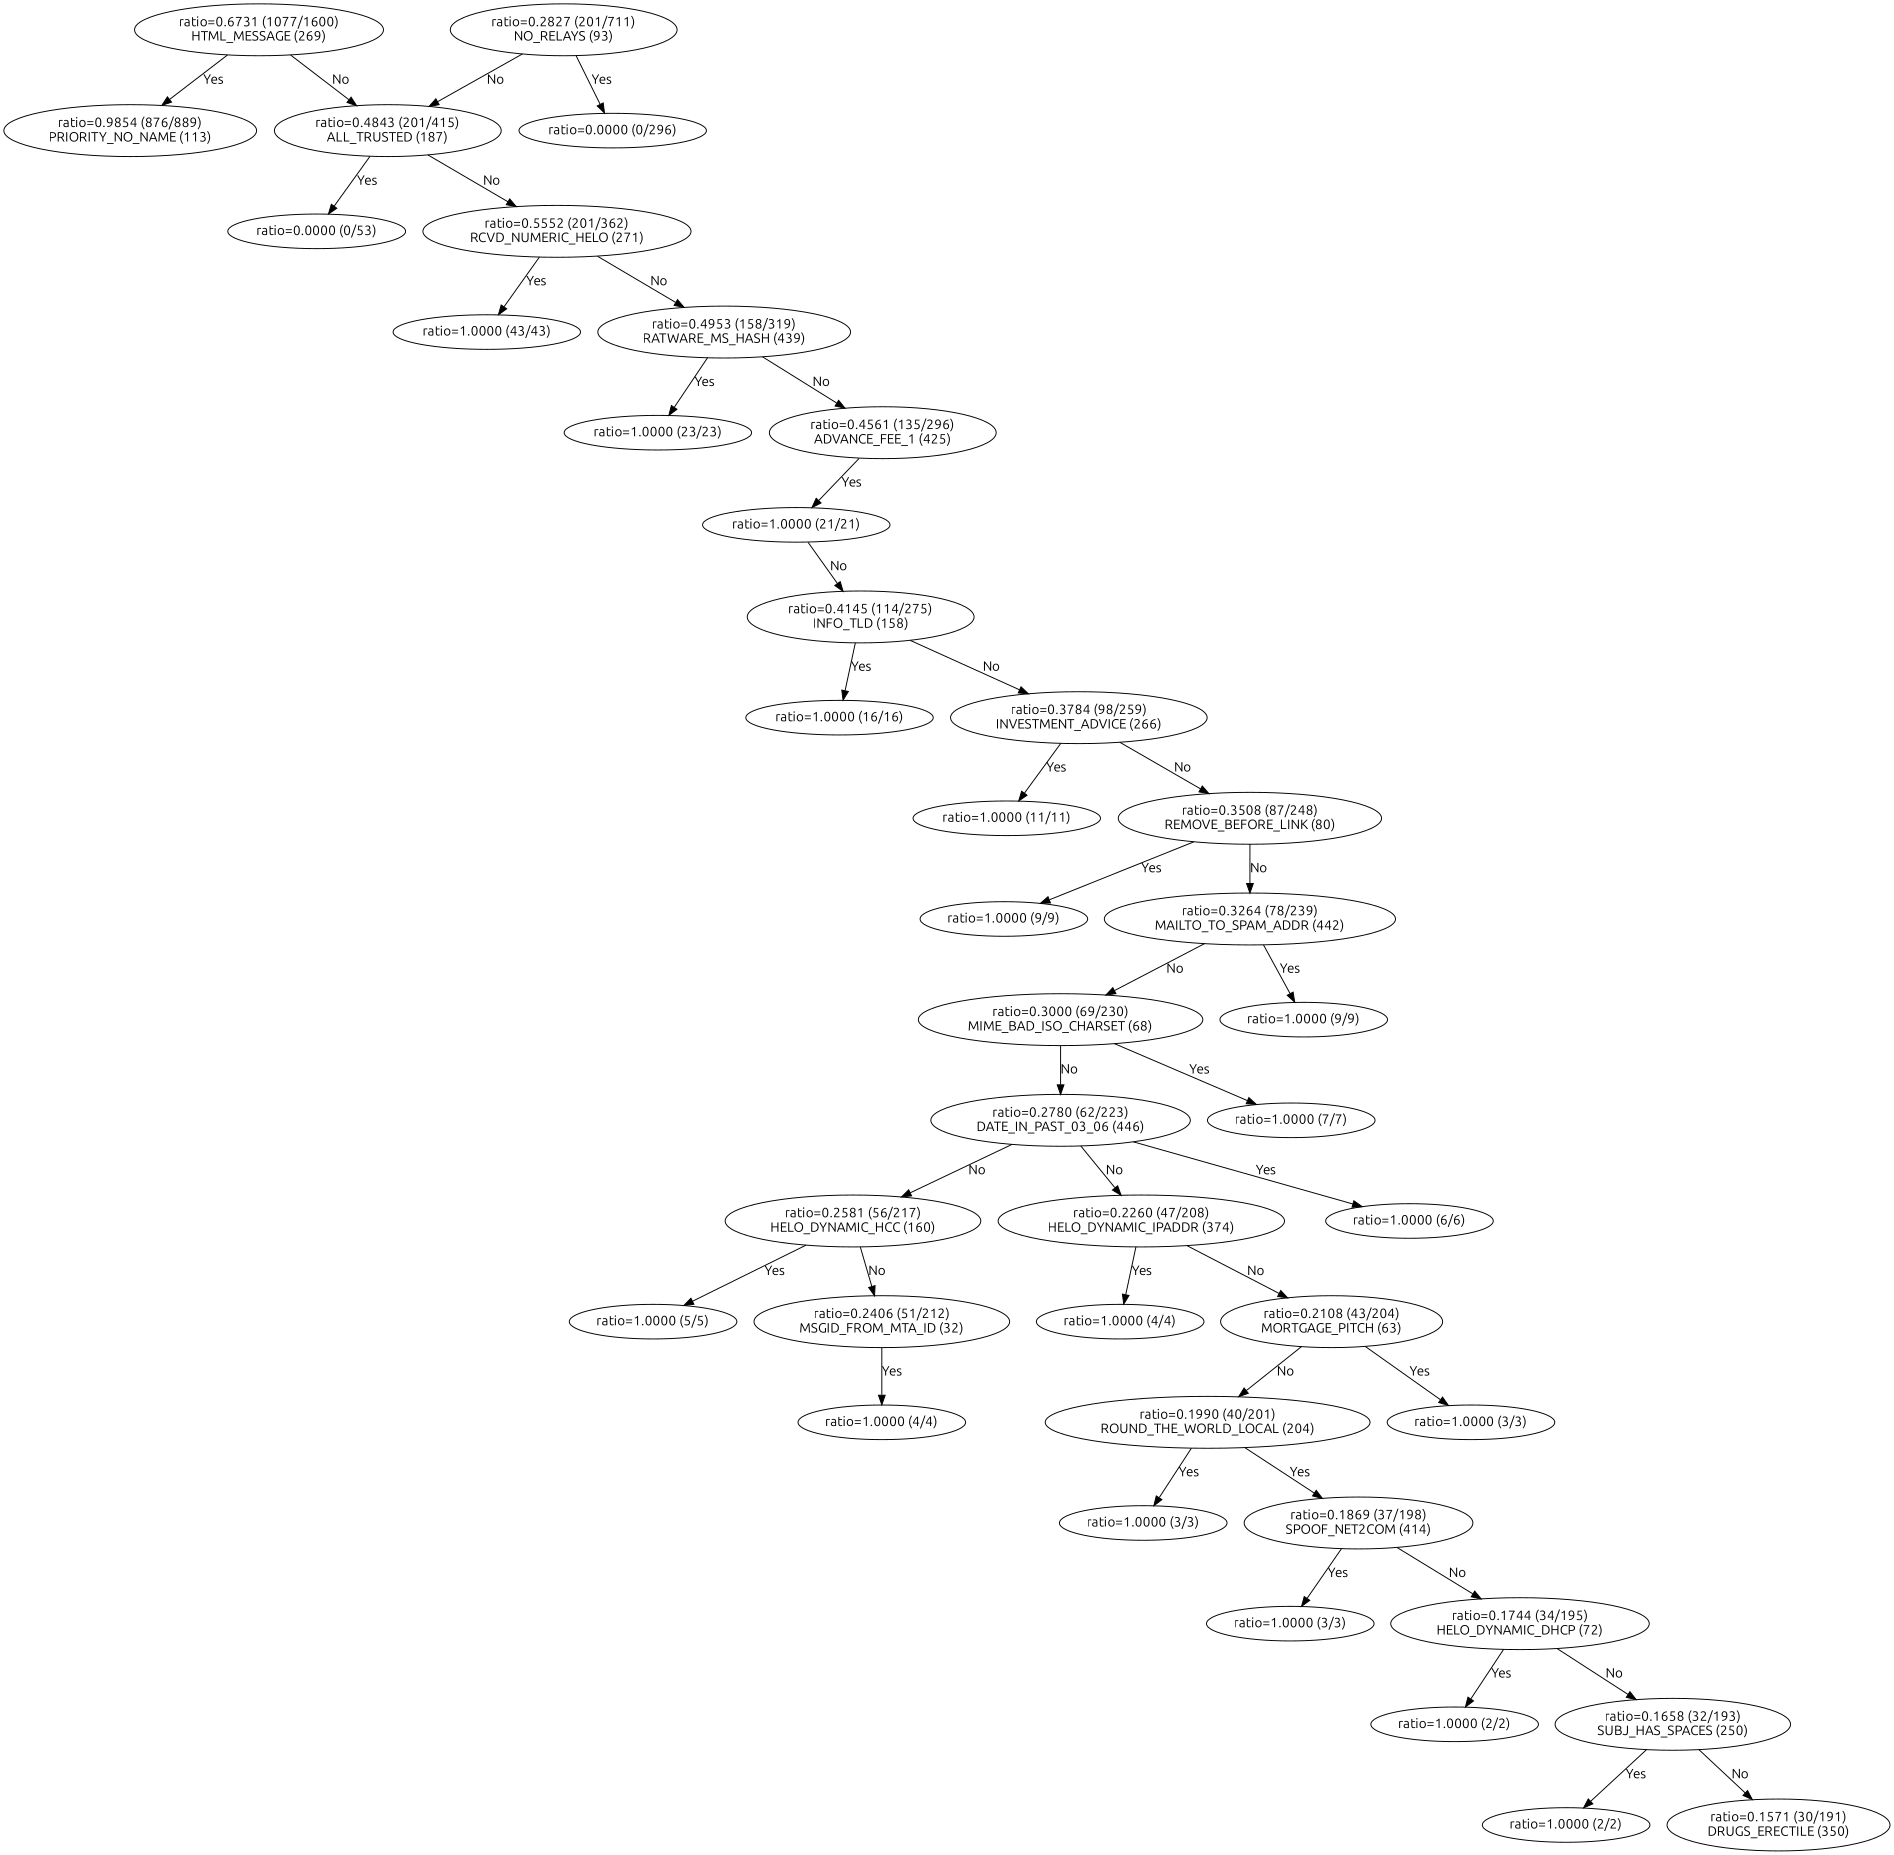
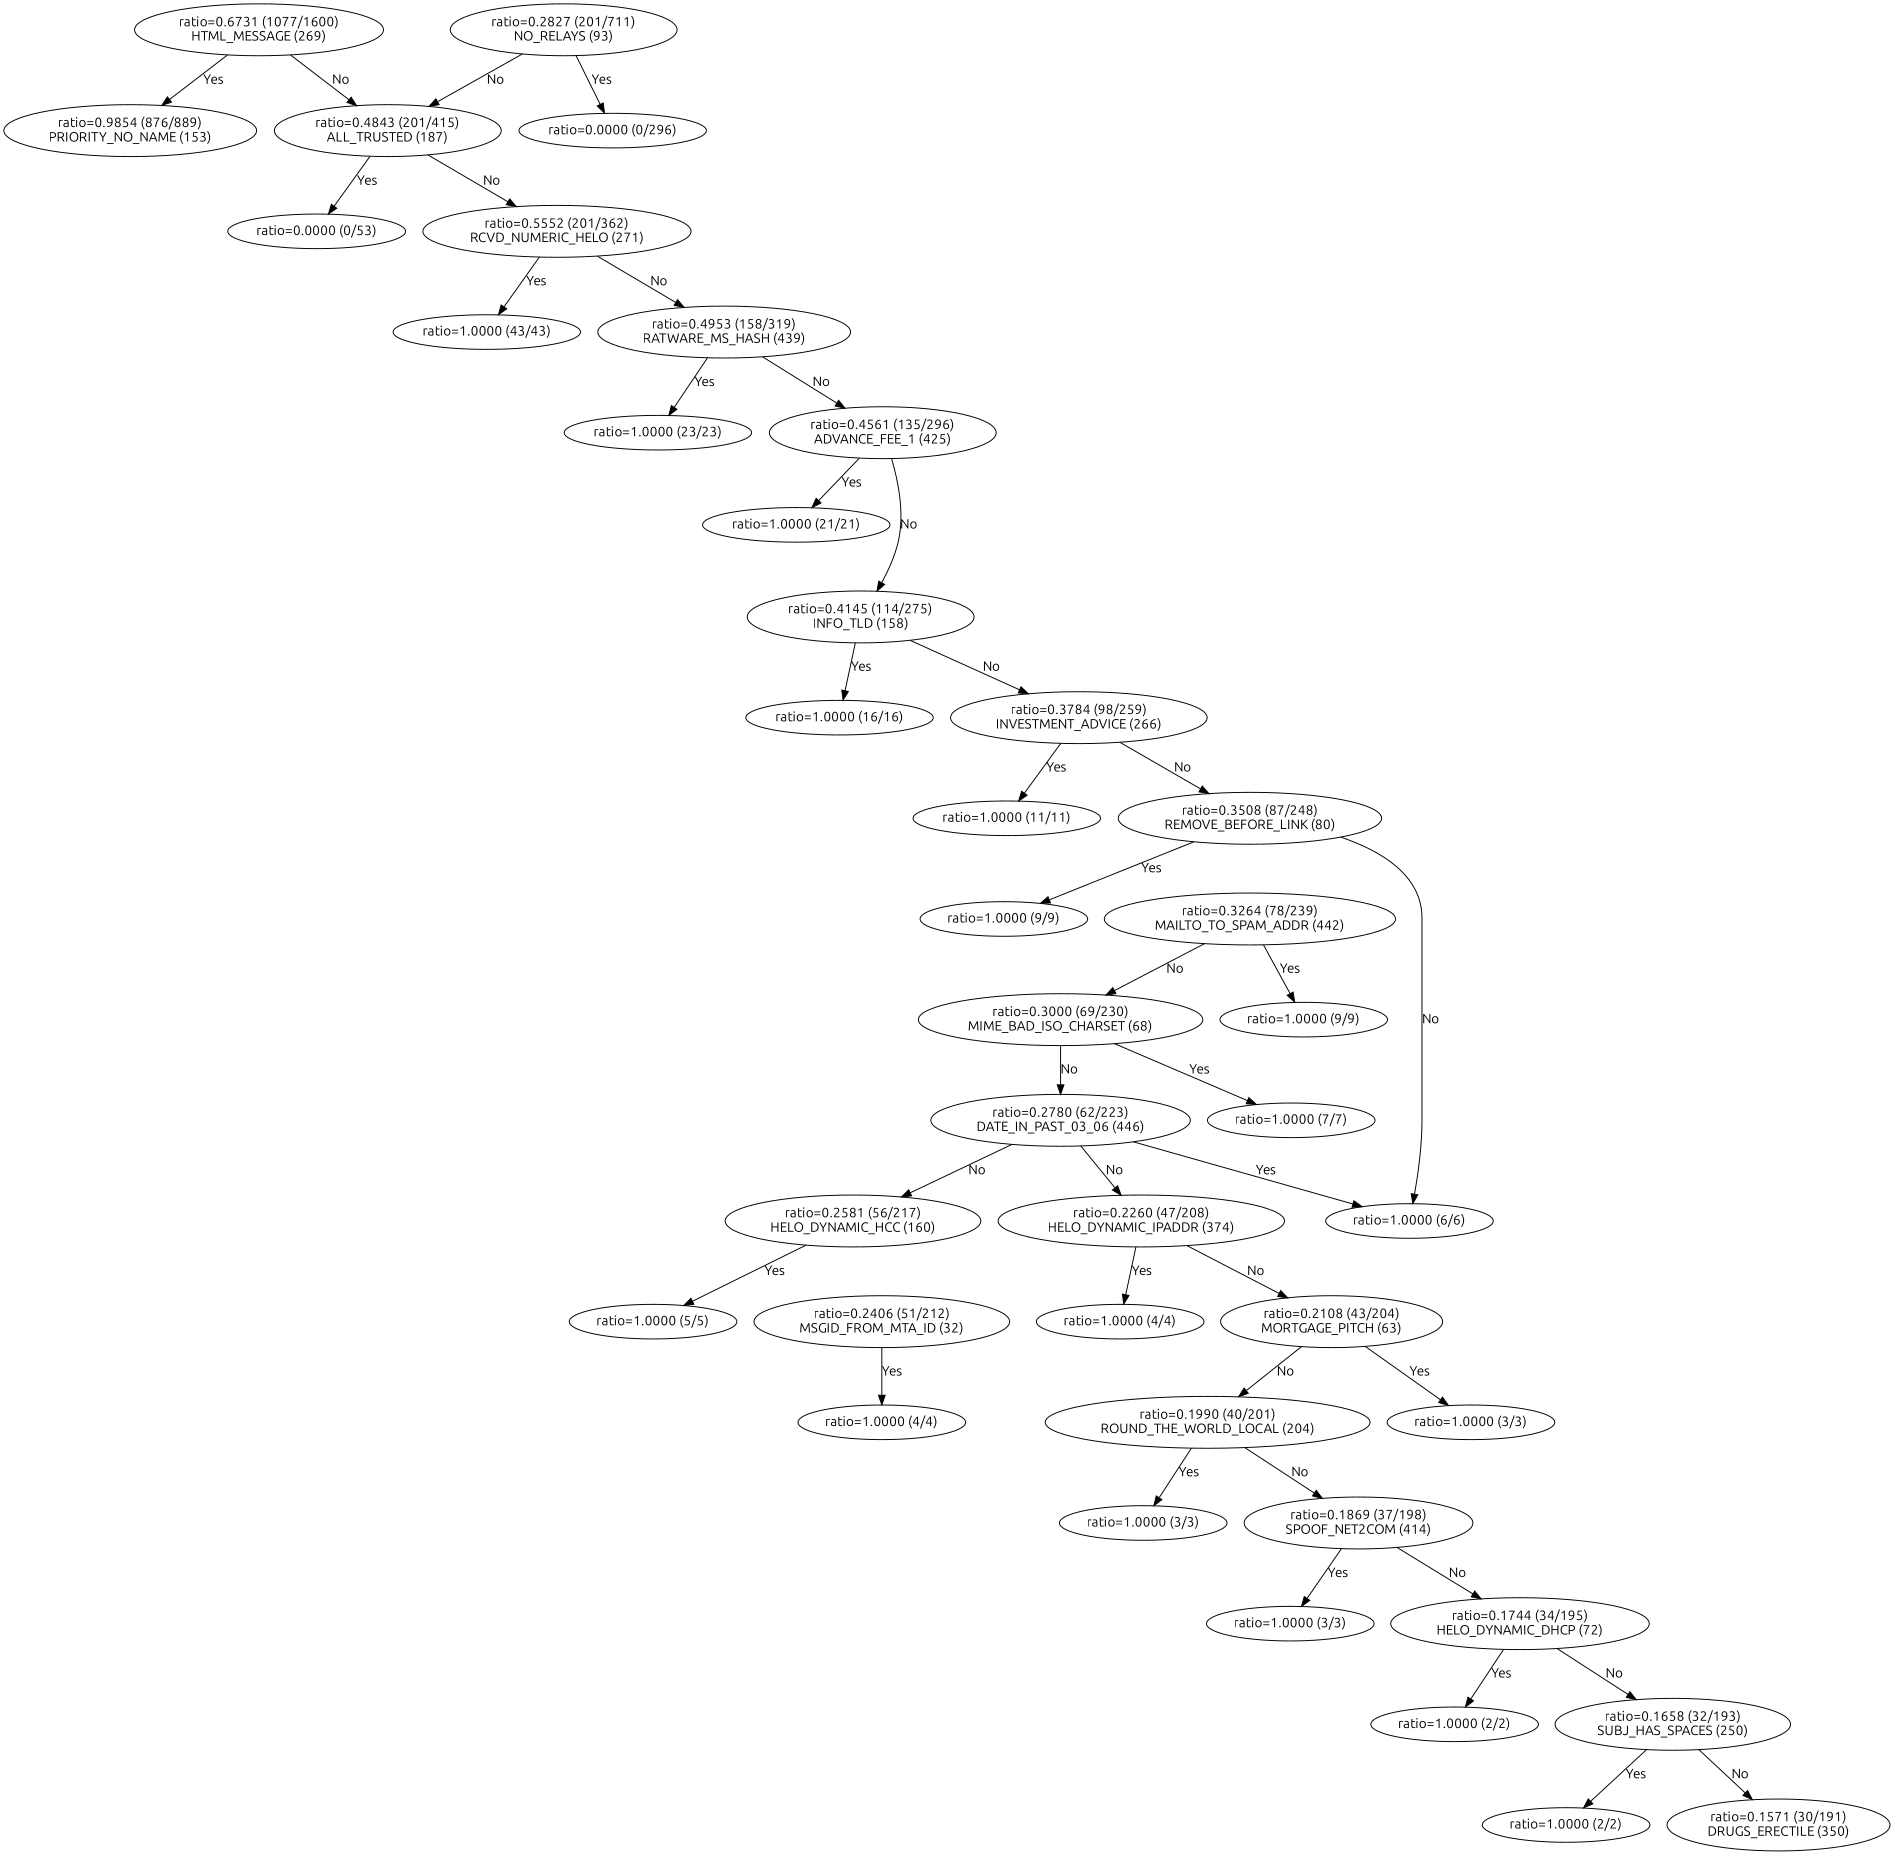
node "ratio=0.9854 (876/889) PRIORITY_NO_NAME (113)": label "ratio=0.9854 (876/889) PRIORITY_NO_NAME (113)" -> "ratio=0.9854 (876/889) PRIORITY_NO_NAME (153)"
edge "ratio=1.0000 (21/21)" -> "ratio=0.4145 (114/275) INFO_TLD (158)": now "ratio=0.4561 (135/296) ADVANCE_FEE_1 (425)" -> "ratio=0.4145 (114/275) INFO_TLD (158)"
edge "ratio=0.3508 (87/248) REMOVE_BEFORE_LINK (80)" -> "ratio=0.3264 (78/239) MAILTO_TO_SPAM_ADDR (442)": now "ratio=0.3508 (87/248) REMOVE_BEFORE_LINK (80)" -> "ratio=1.0000 (6/6)"
edge "ratio=0.2581 (56/217) HELO_DYNAMIC_HCC (160)" -> "ratio=0.2406 (51/212) MSGID_FROM_MTA_ID (32)": removed, label "No"
edge "ratio=0.1990 (40/201) ROUND_THE_WORLD_LOCAL (204)" -> "ratio=0.1869 (37/198) SPOOF_NET2COM (414)": label "Yes" -> "No"
